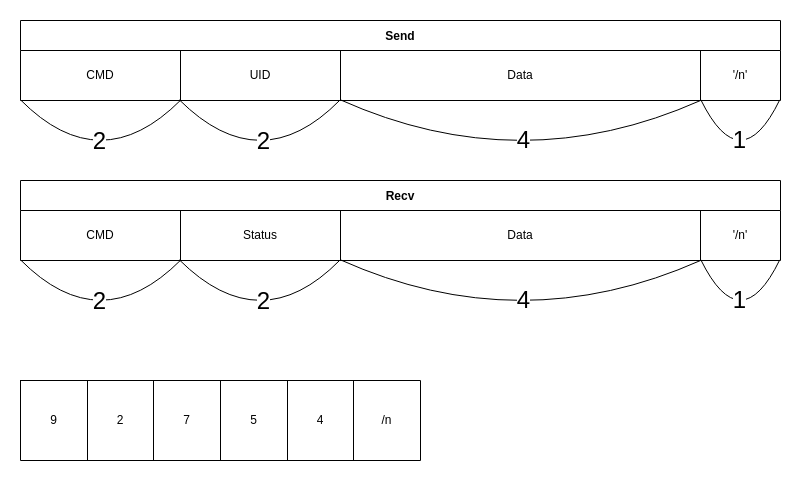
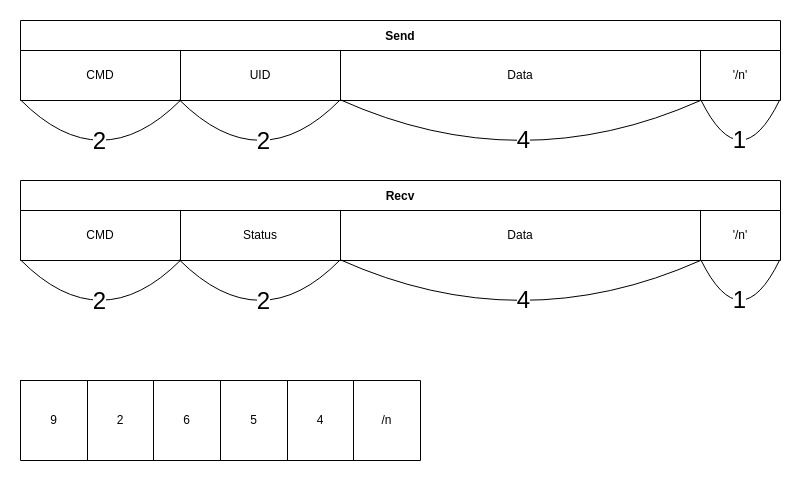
node "7": label "7" -> "6"
